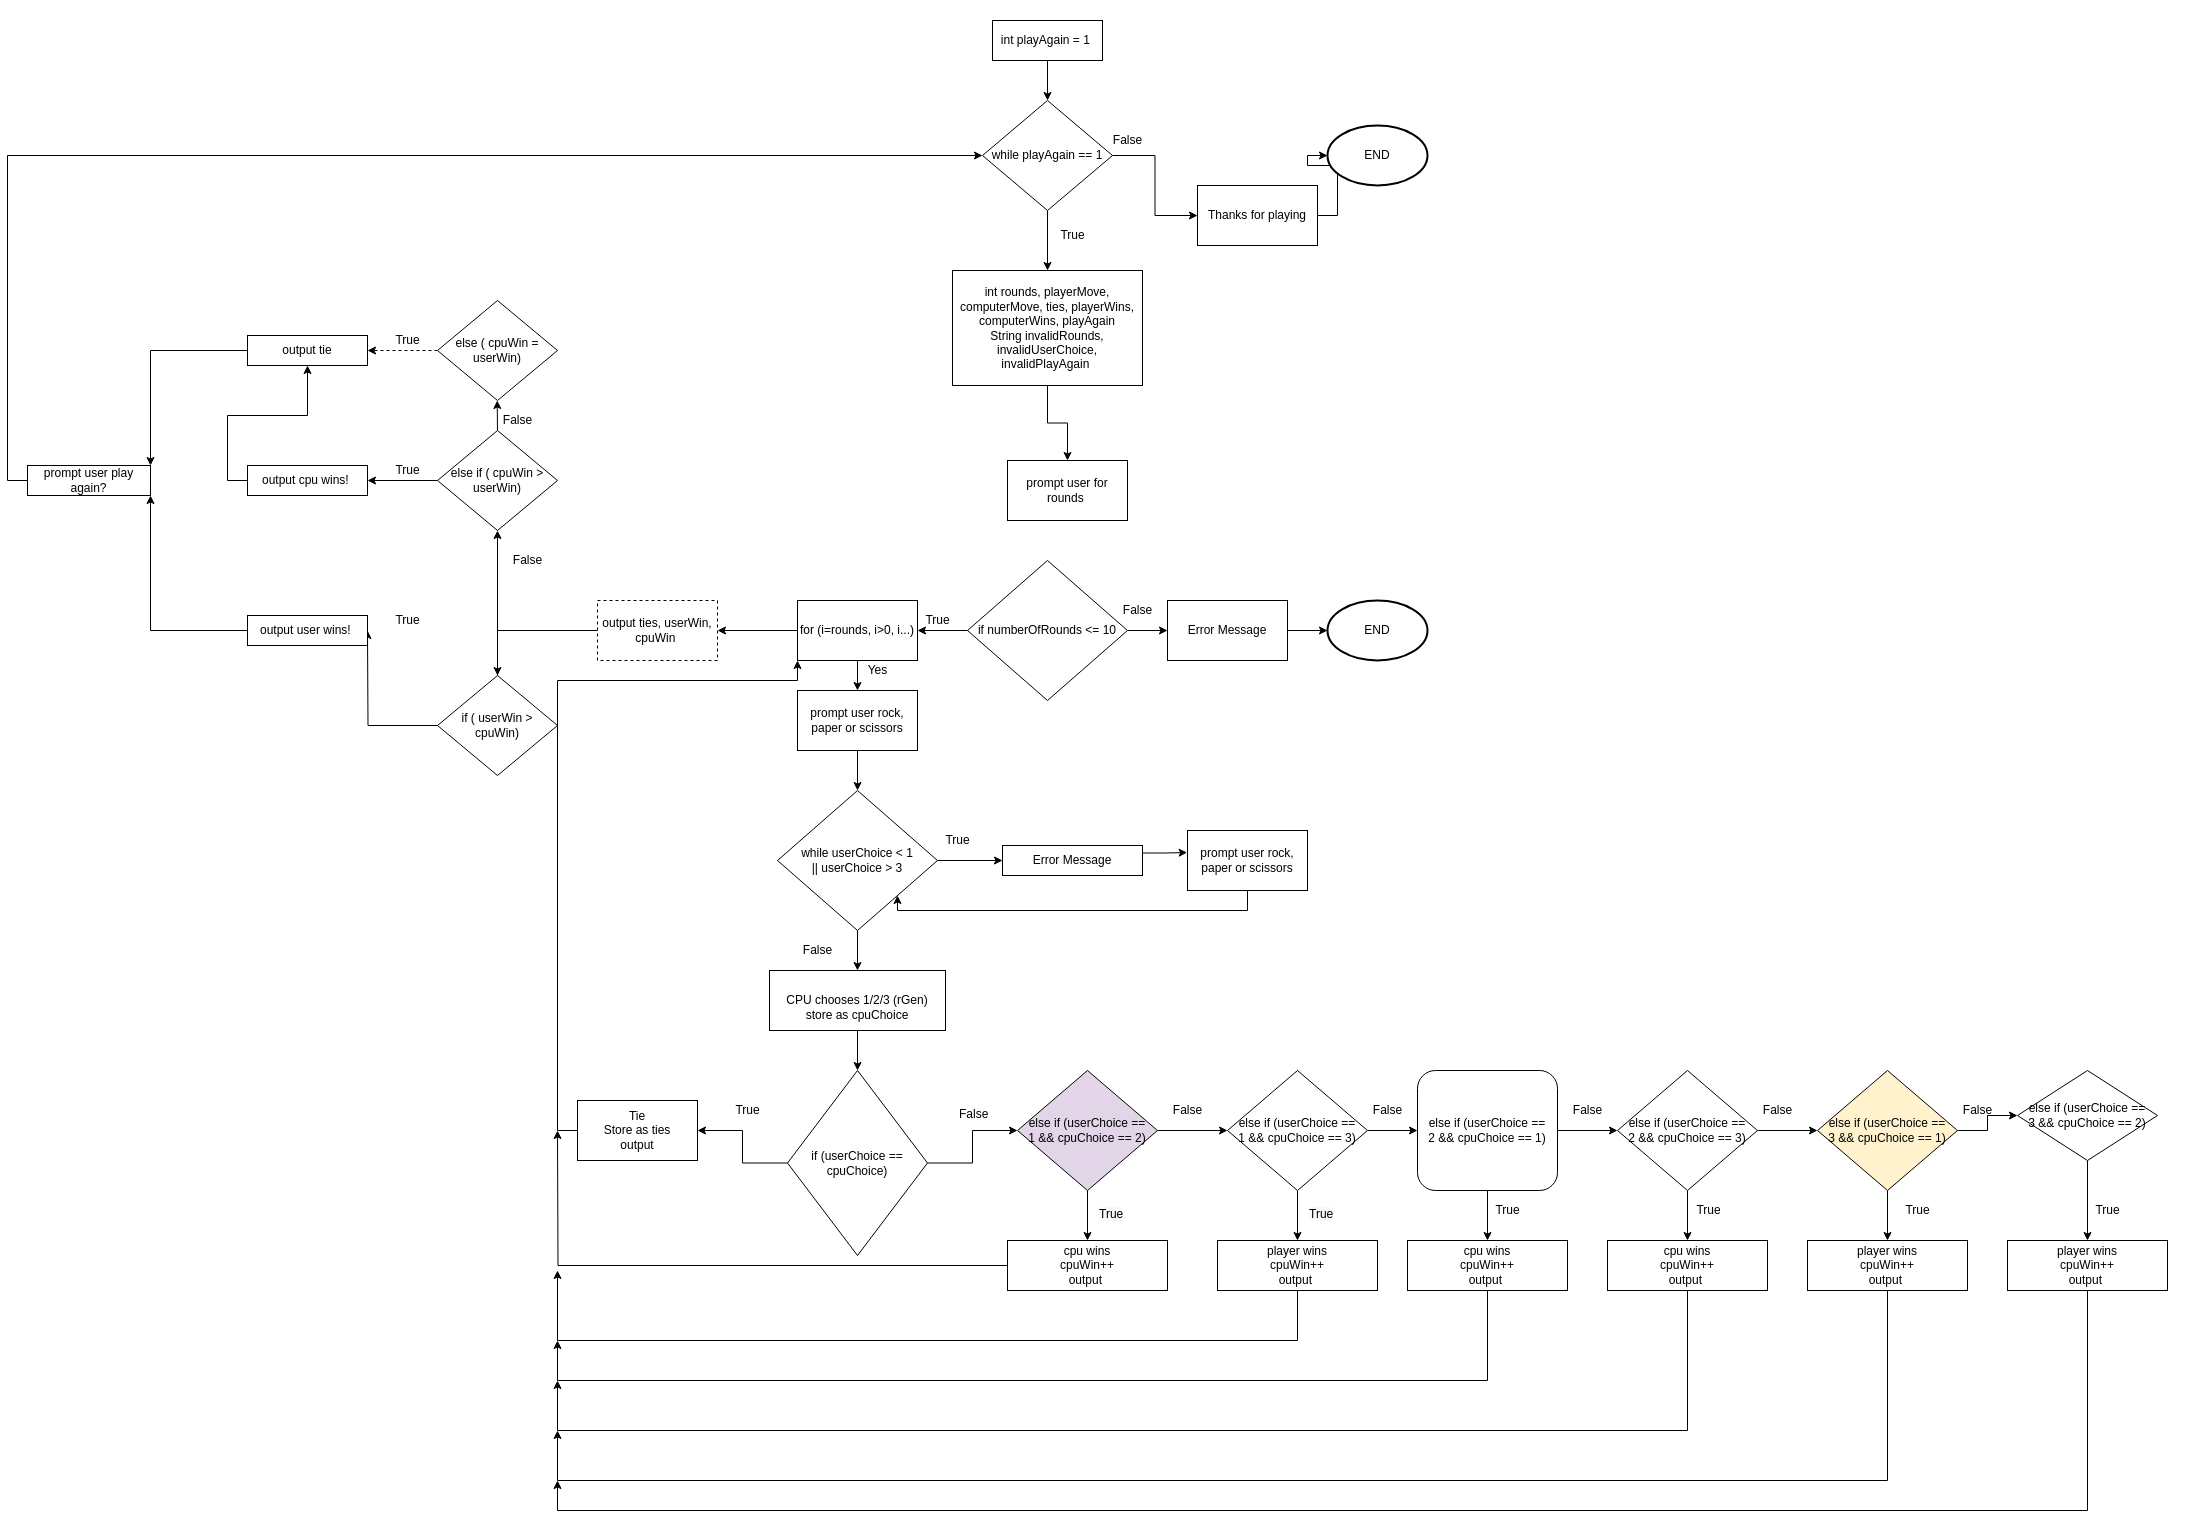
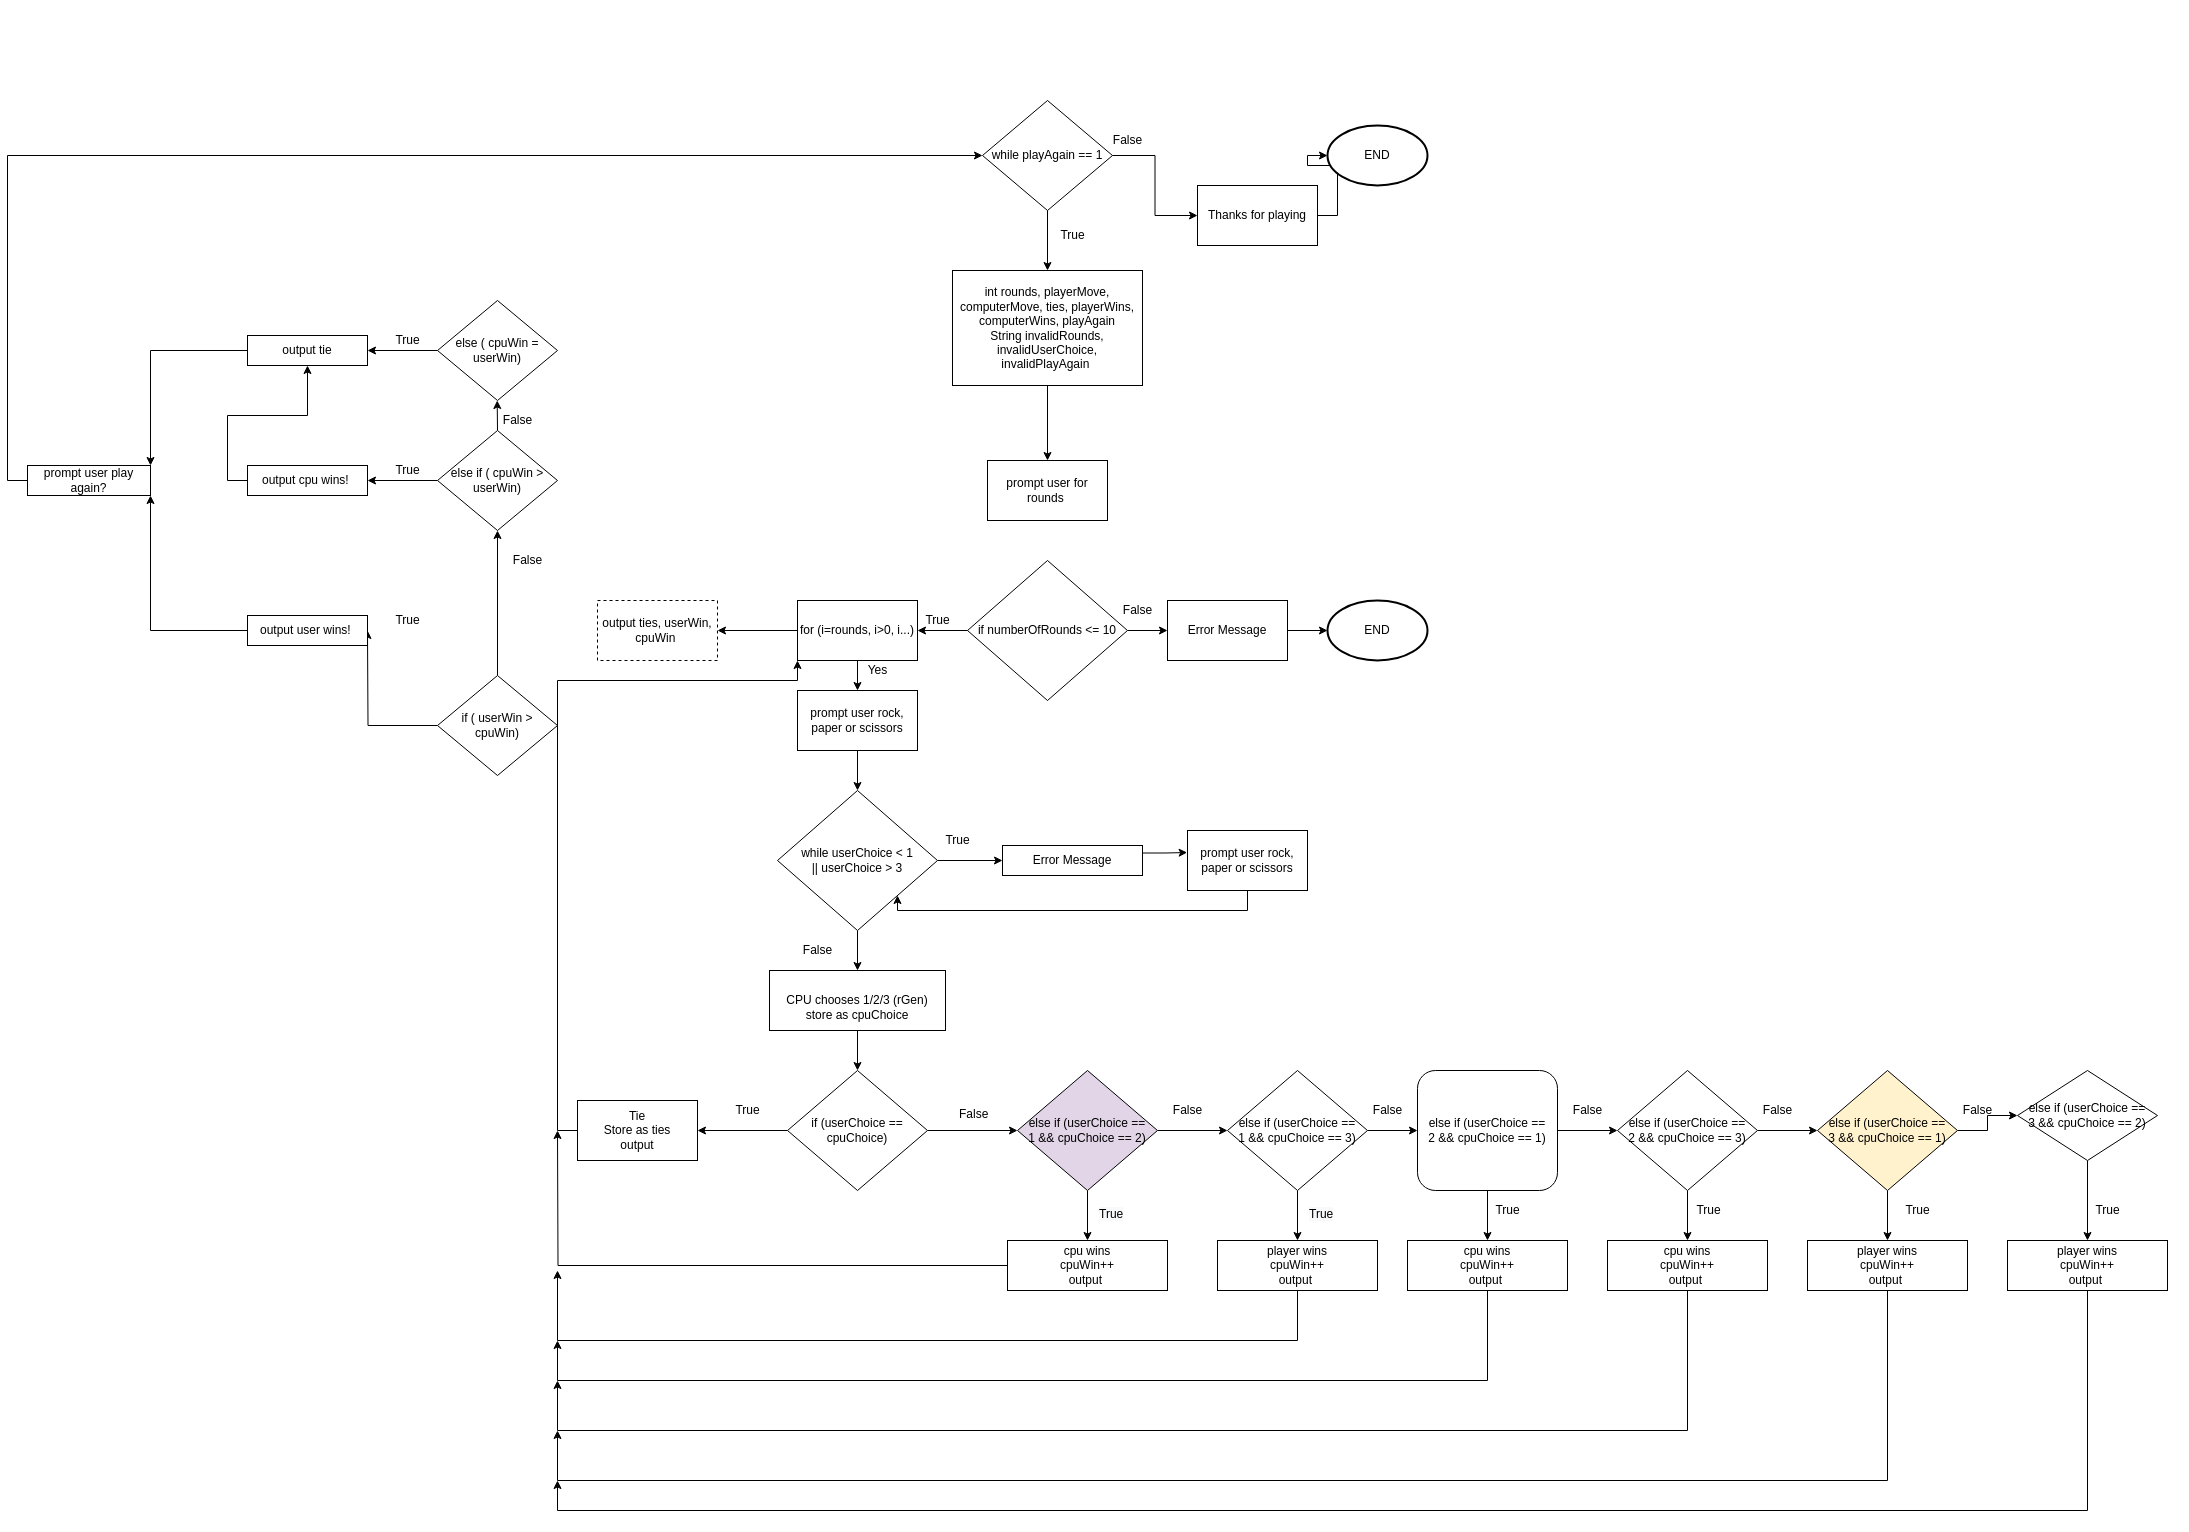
node "int playAgain = 1": removed
edge "int playAgain = 1" -> "while playAgain == 1": removed
edge "else ( cpuWin = userWin)" -> "output tie": style dashed -> solid
node "prompt user for rounds": moved (1068, 491) -> (1048, 491)
edge "output ties, userWin, cpuWin" -> "if ( userWin > cpuWin)": removed
node "if (userChoice == cpuChoice)": size 140x185 -> 140x120
